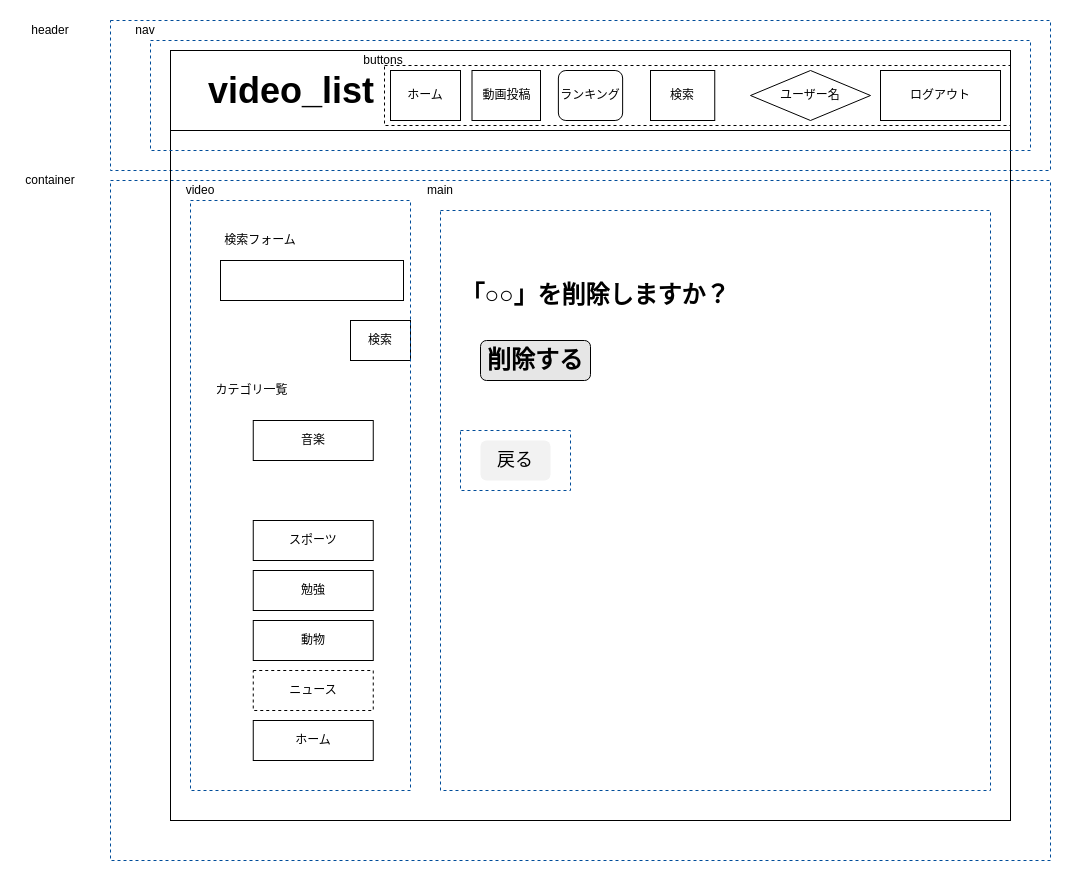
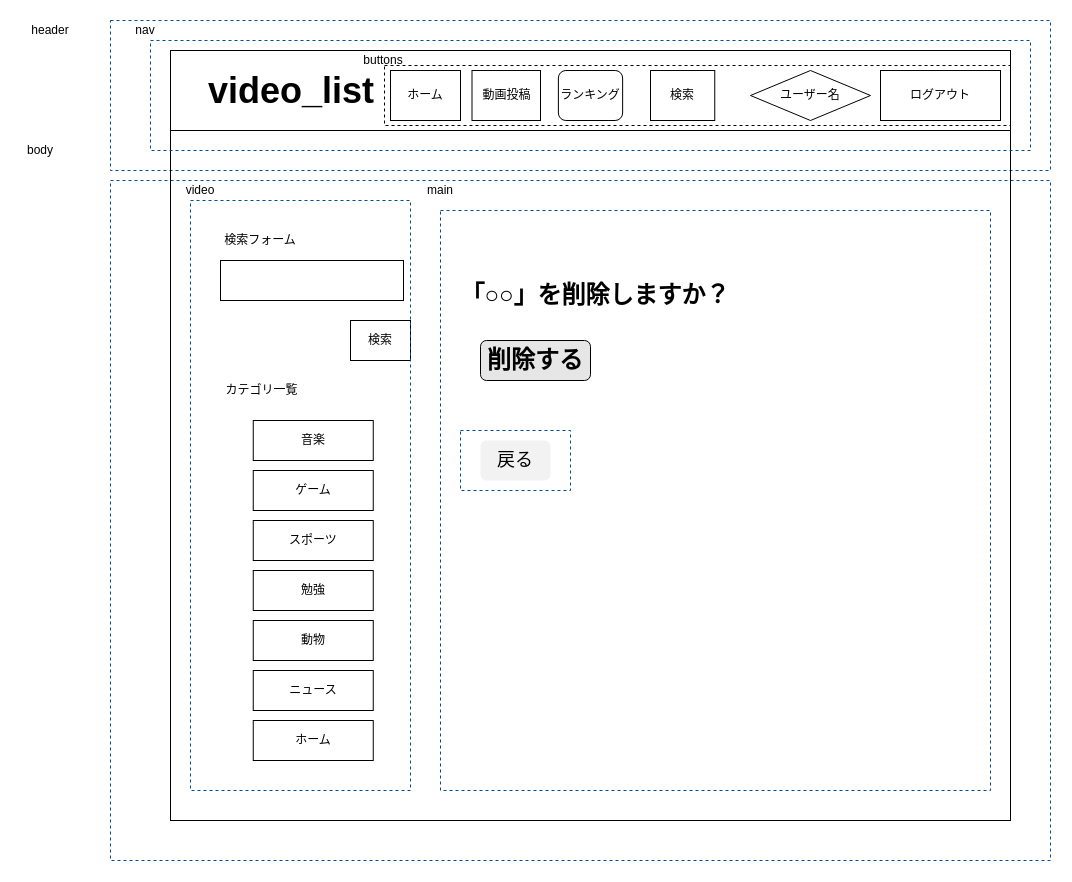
node "body": added
node "container": removed
node "カテゴリ一覧": moved (252, 391) -> (262, 391)
node "ゲーム": added
node "ニュース": style dashed -> solid
